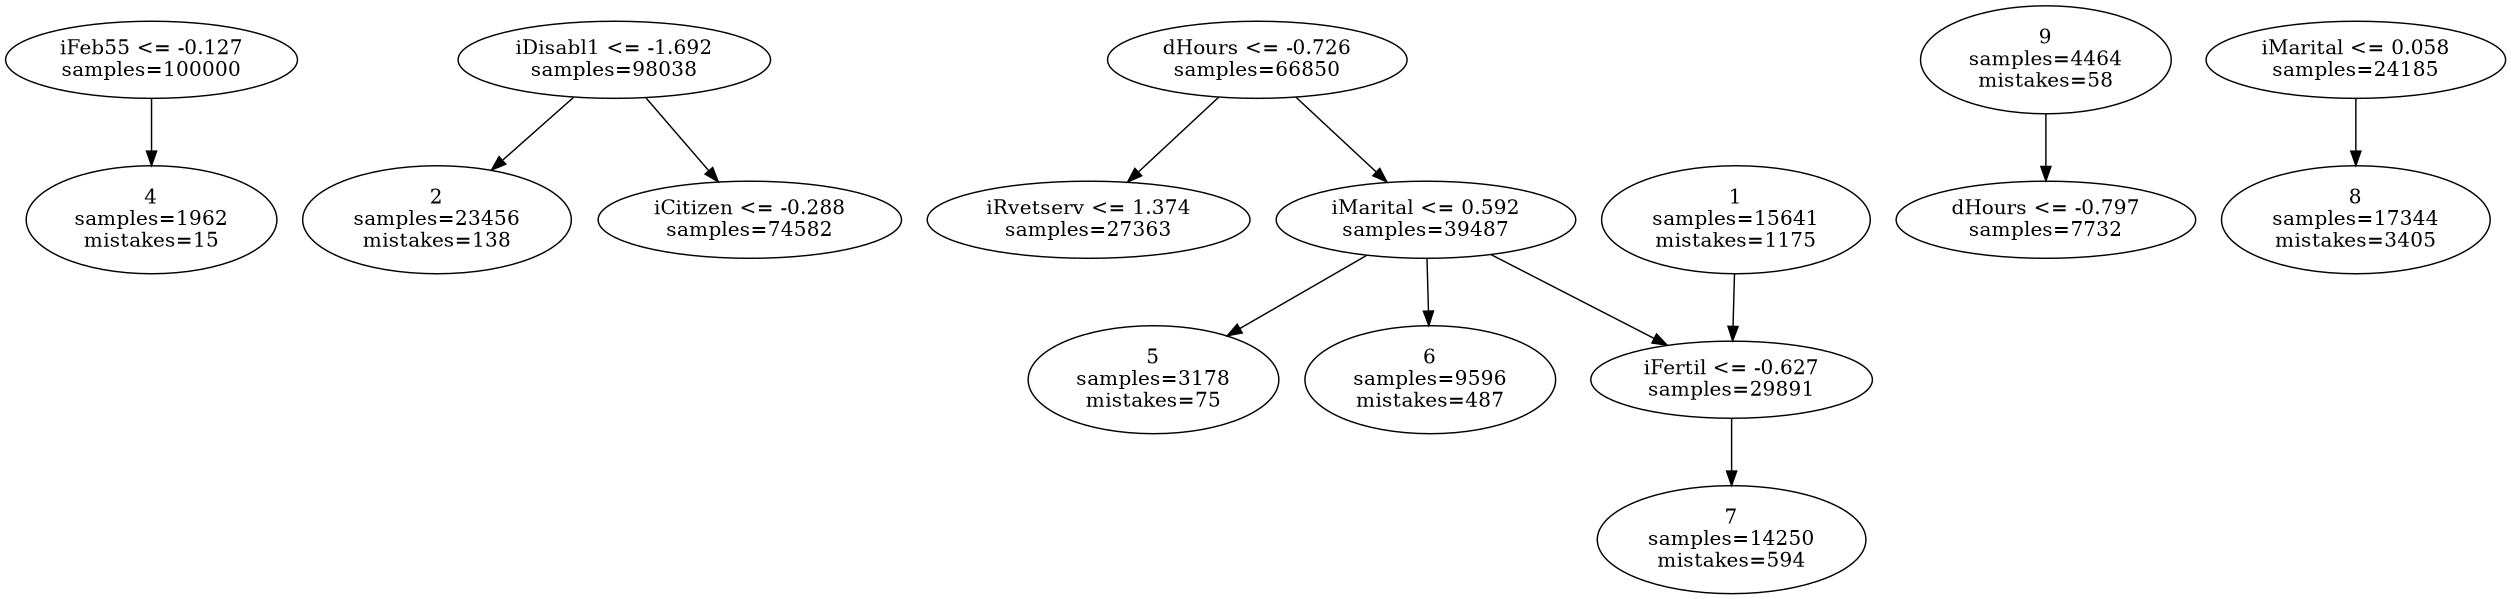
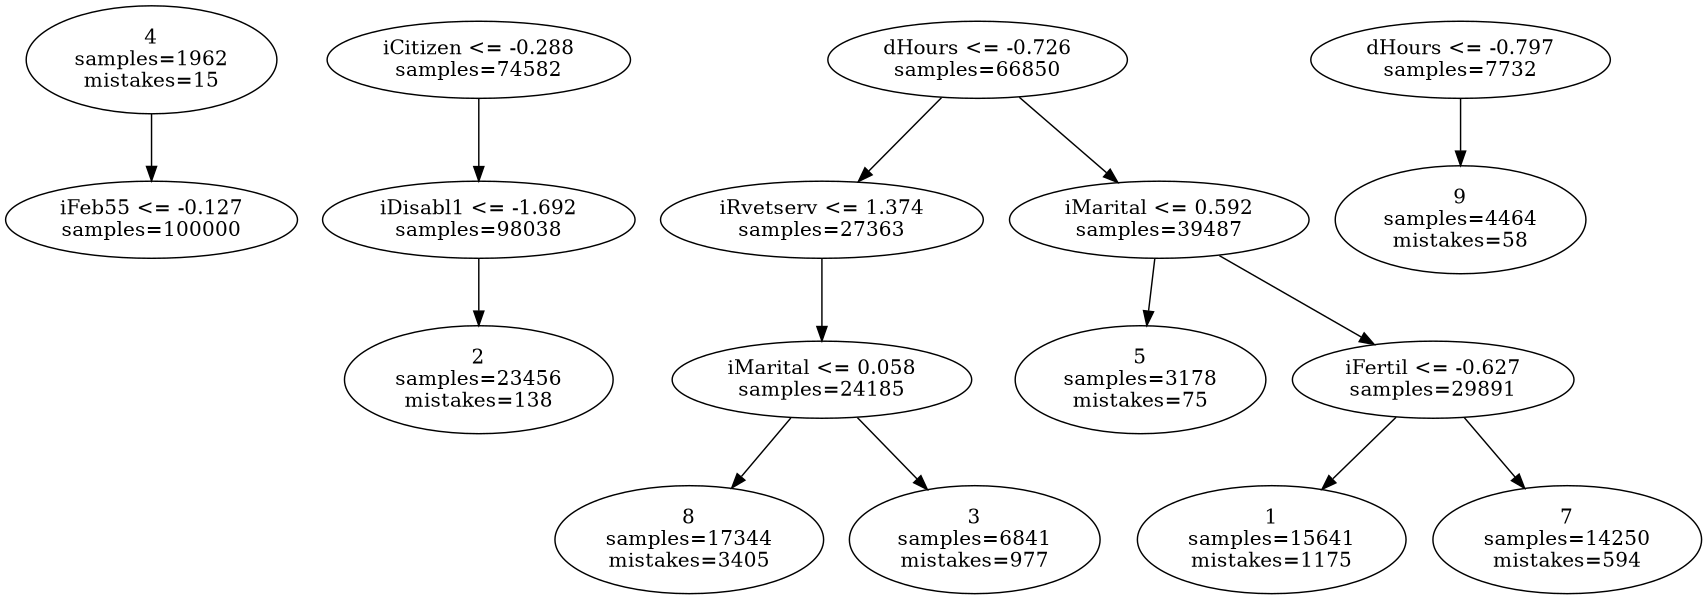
edge "iFeb55 <= -0.127 samples=100000" -> "4 samples=1962 mistakes=15": reversed
edge "iDisabl1 <= -1.692 samples=98038" -> "iCitizen <= -0.288 samples=74582": reversed
edge "9 samples=4464 mistakes=58" -> "dHours <= -0.797 samples=7732": reversed
edge "iRvetserv <= 1.374 samples=27363" -> "iMarital <= 0.058 samples=24185": added
edge "1 samples=15641 mistakes=1175" -> "iFertil <= -0.627 samples=29891": reversed
node "6 samples=9596 mistakes=487": removed
node "3 samples=6841 mistakes=977": added
